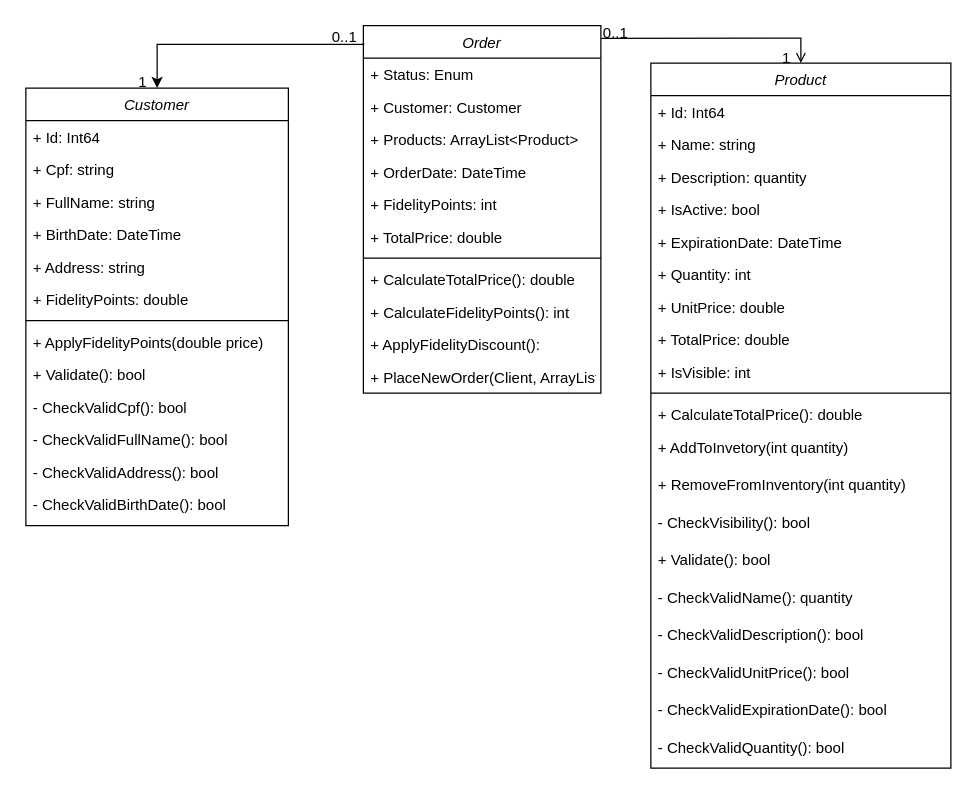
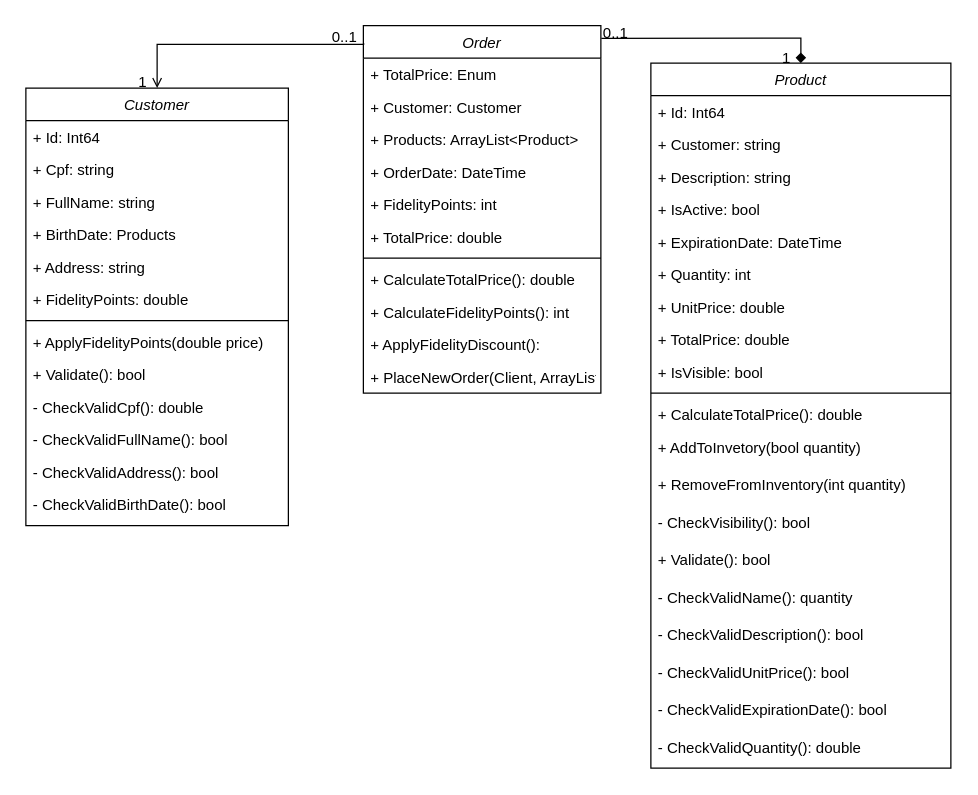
edge "Order" -> "Product": arrowhead open -> diamond
node "+ Status: Enum": label "+ Status: Enum" -> "+ TotalPrice: Enum"
edge "Order" -> "Customer": arrowhead classic -> open
node "+ Name: string": label "+ Name: string" -> "+ Customer: string"
node "+ Description: quantity": label "+ Description: quantity" -> "+ Description: string"
node "+ BirthDate: DateTime": label "+ BirthDate: DateTime" -> "+ BirthDate: Products"
node "+ IsVisible: int": label "+ IsVisible: int" -> "+ IsVisible: bool"
node "- CheckValidCpf(): bool": label "- CheckValidCpf(): bool" -> "- CheckValidCpf(): double"
node "+ AddToInvetory(int quantity)": label "+ AddToInvetory(int quantity)" -> "+ AddToInvetory(bool quantity)"
node "- CheckValidQuantity(): bool": label "- CheckValidQuantity(): bool" -> "- CheckValidQuantity(): double"
